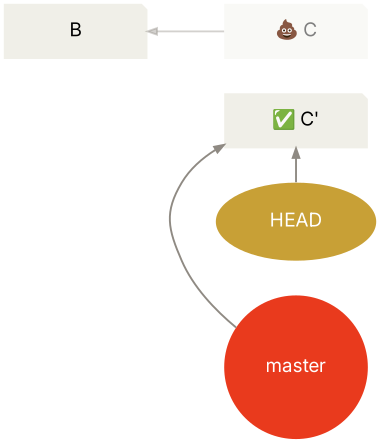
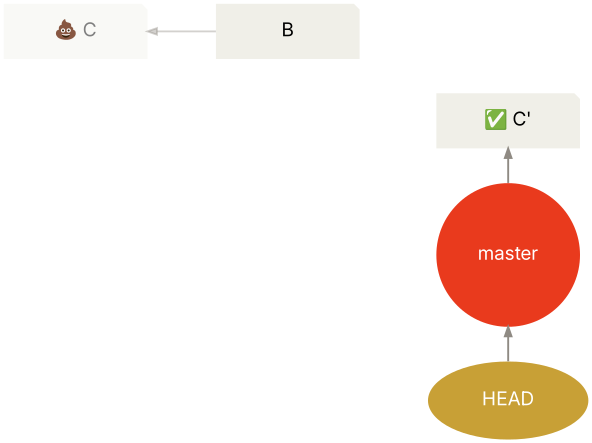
edge "💩 C" -> "B": reversed
edge "HEAD" -> "✅ C'": now "HEAD" -> "master"
